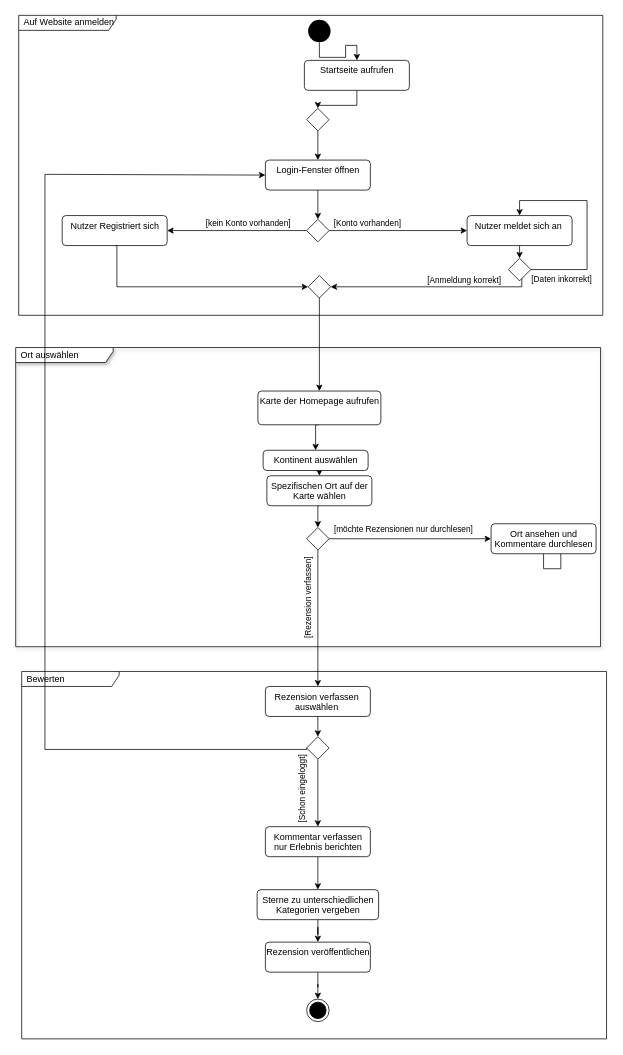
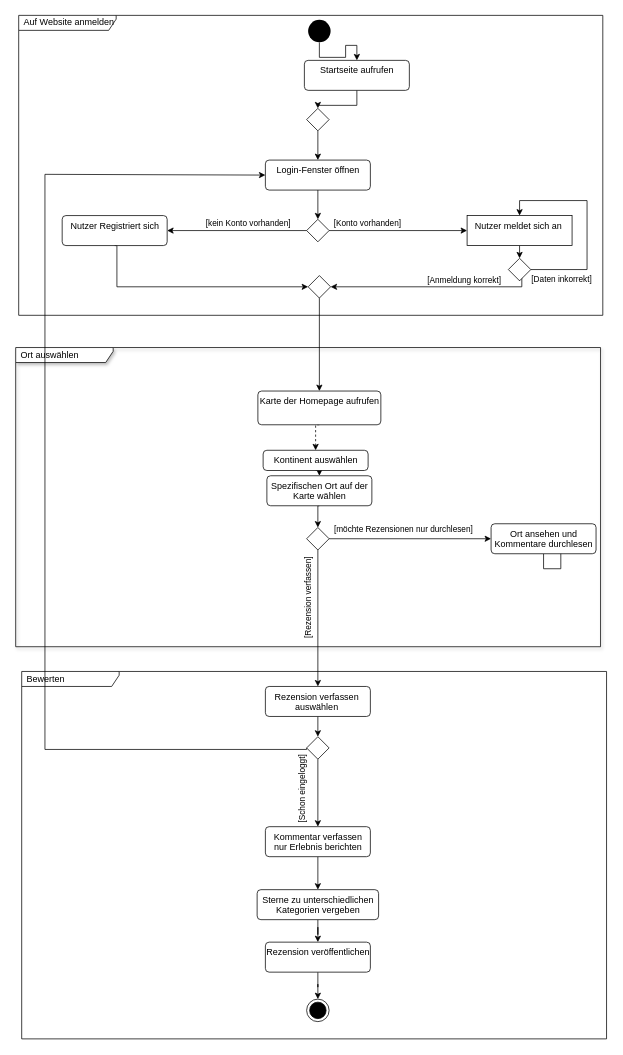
node "Nutzer meldet sich an": shape rounded rectangle -> rectangle
edge "Karte der Homepage aufrufen" -> "Kontinent auswählen": style solid -> dashed
